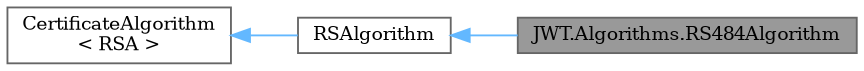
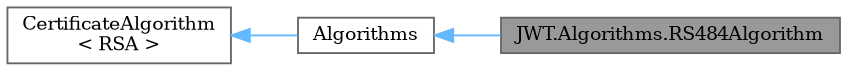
node "RSAlgorithm": label "RSAlgorithm" -> "Algorithms"
